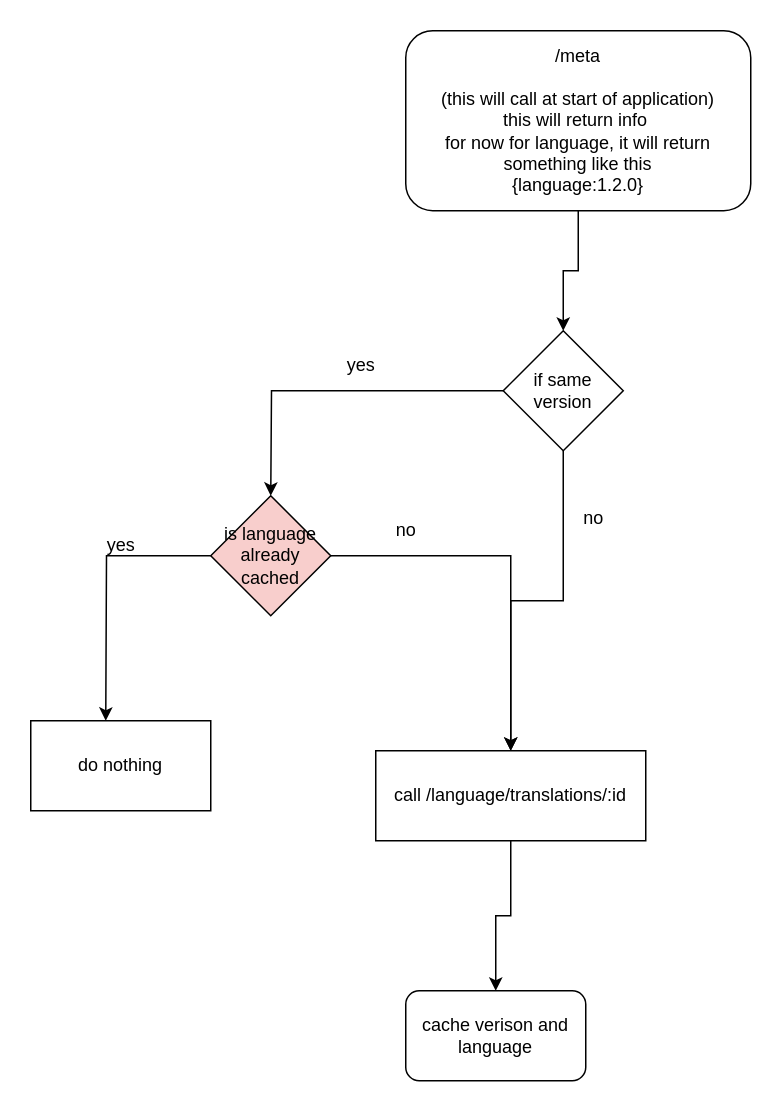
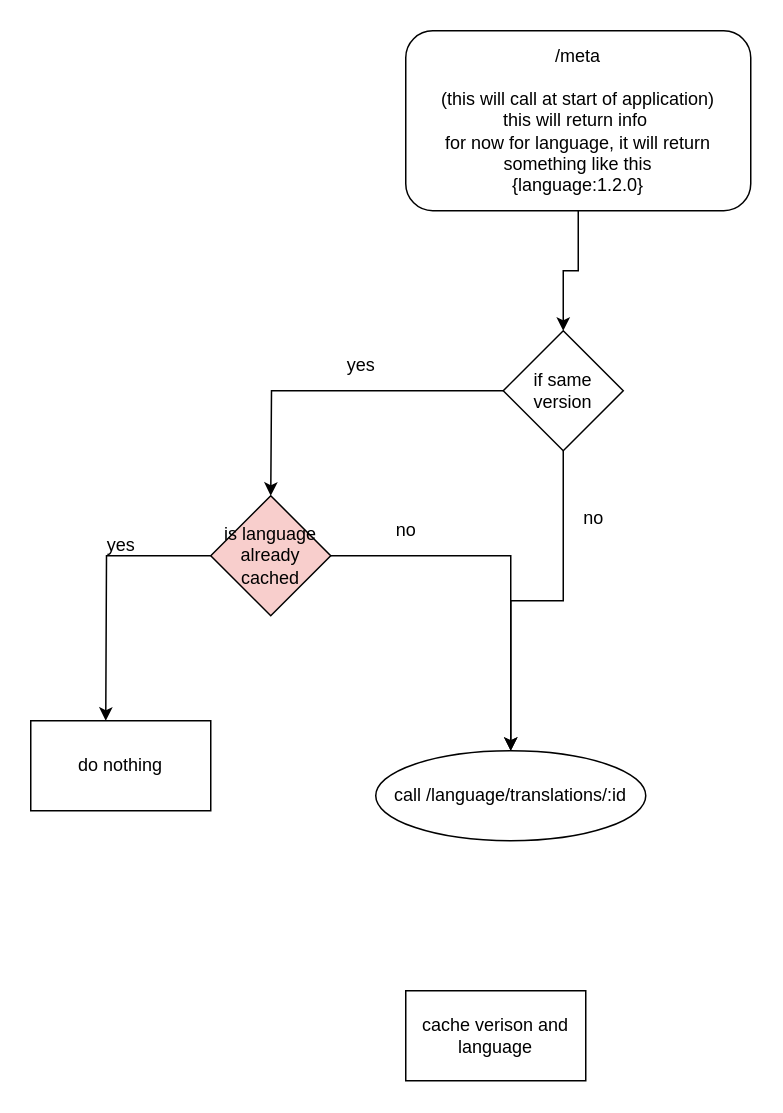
node "call /language/translations/:id": shape rectangle -> ellipse
edge "call /language/translations/:id" -> "cache verison and language": removed
node "cache verison and language": shape rounded rectangle -> rectangle
